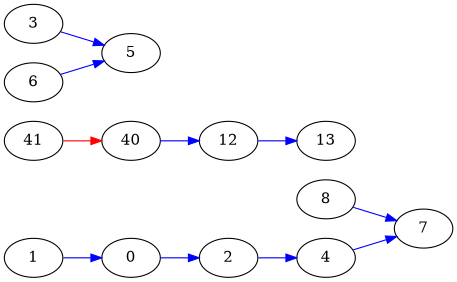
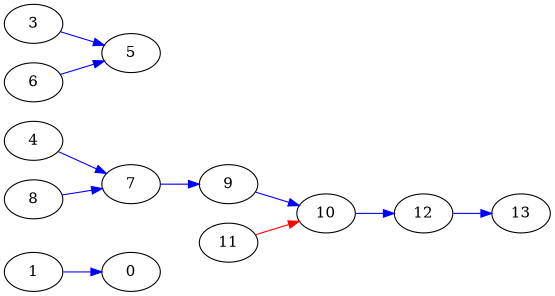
node "41": label "41" -> "11"
node "40": label "40" -> "10"
node "9": added
node "2": removed
